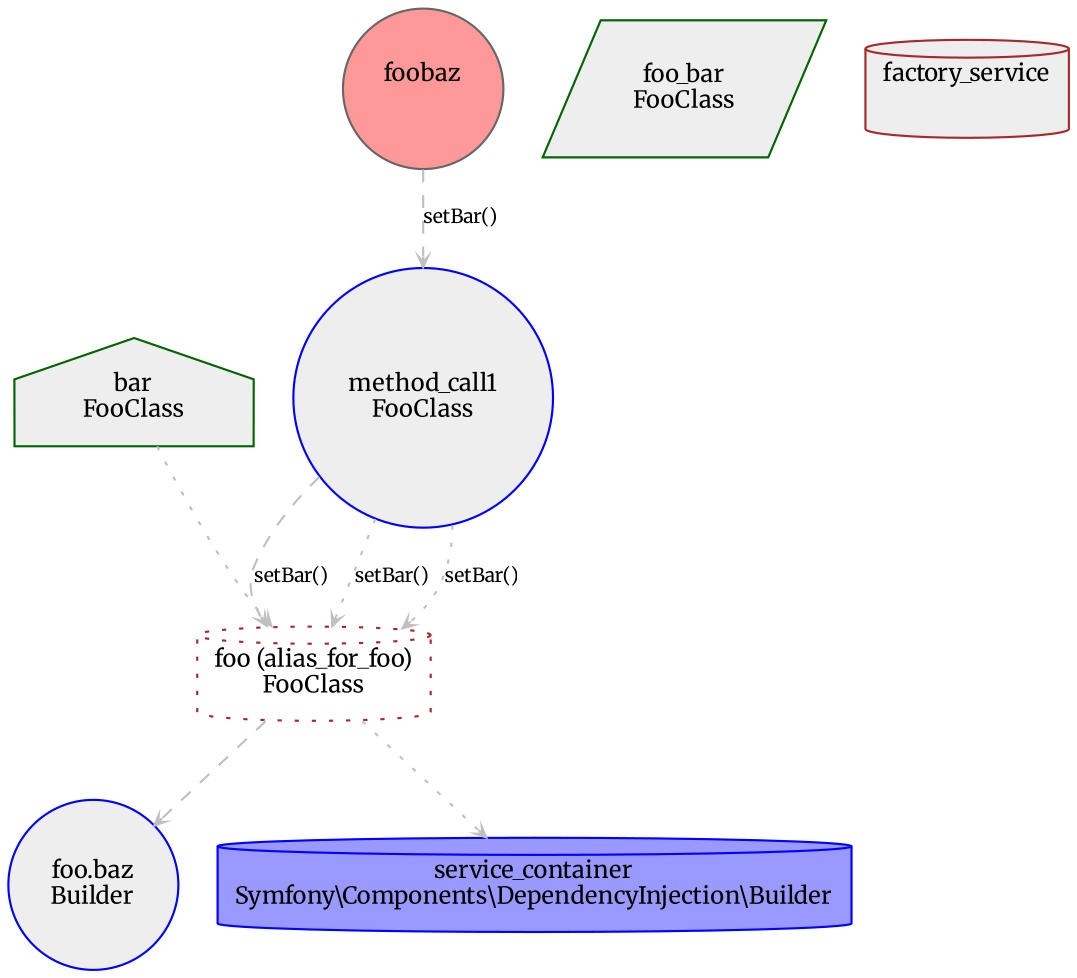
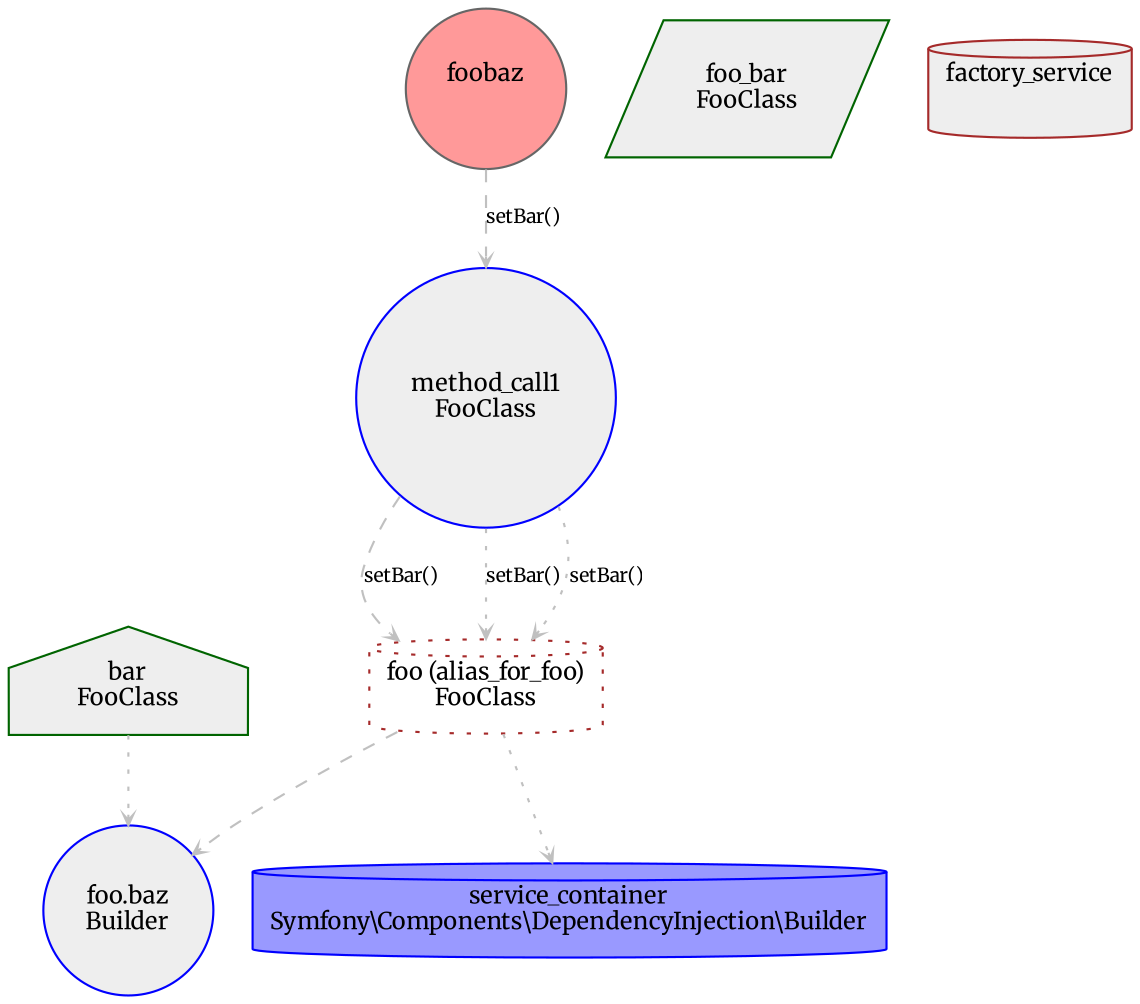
edge "bar FooClass" -> "foo (alias_for_foo) FooClass": now "bar FooClass" -> "foo.baz Builder"
